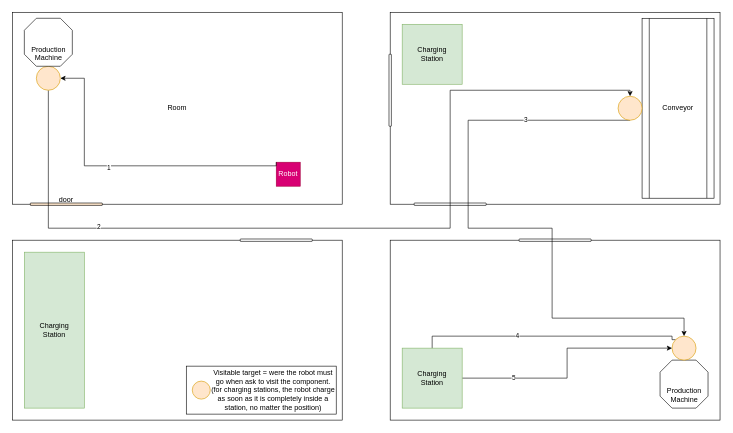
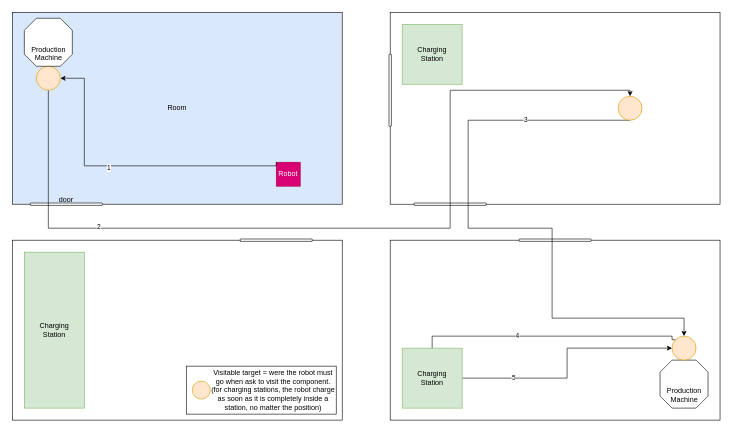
node "Room": fillcolor #ffffff -> #dae8fc
node "Conveyor": removed
node "door": fillcolor #ffe6cc -> #ffffff
